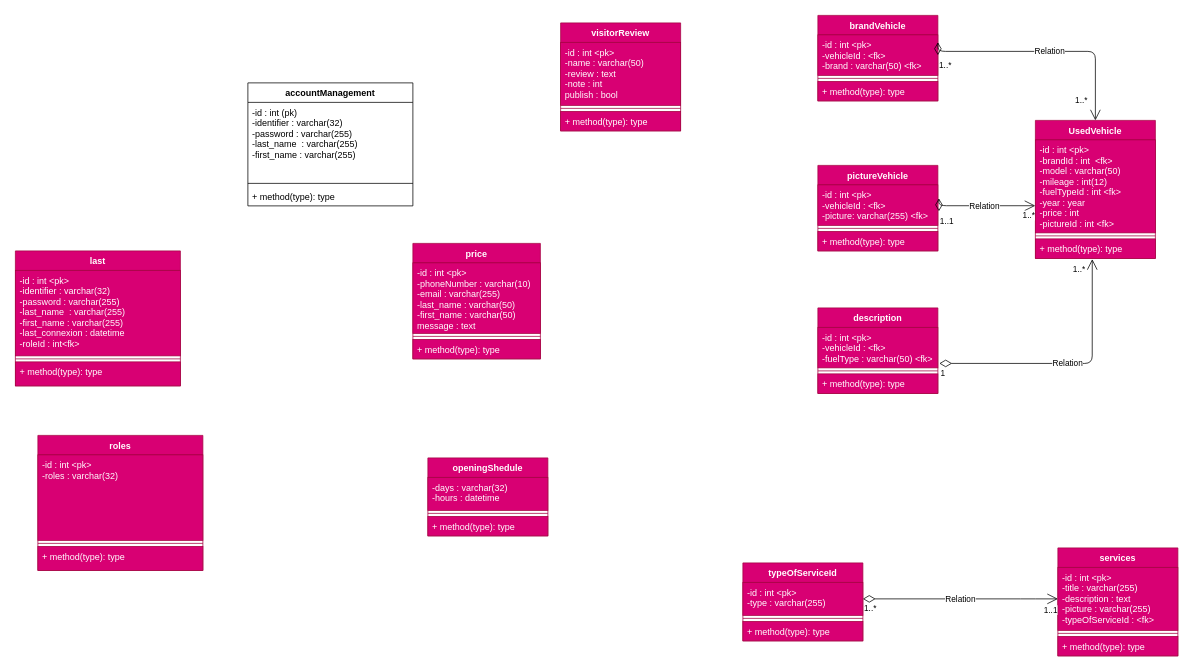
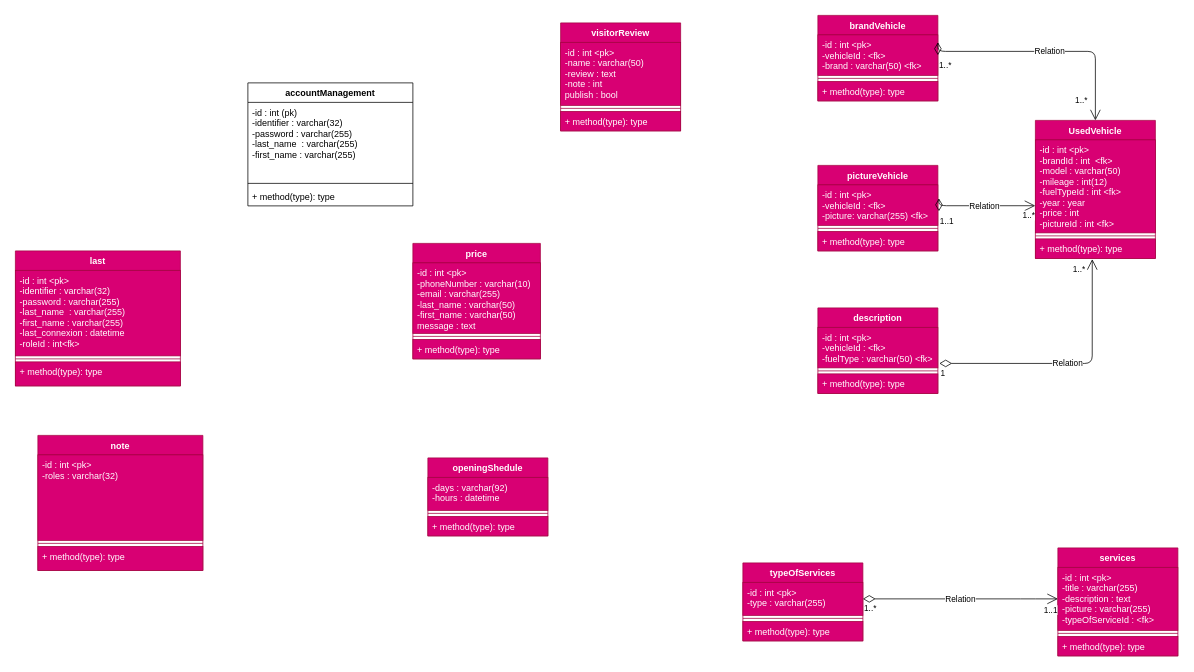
node "roles": label "roles" -> "note"
node "-days : varchar(32) -hours : datetime": label "-days : varchar(32) -hours : datetime" -> "-days : varchar(92) -hours : datetime"
node "typeOfServiceId": label "typeOfServiceId" -> "typeOfServices"
